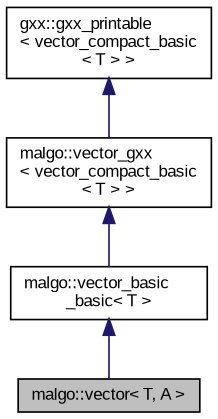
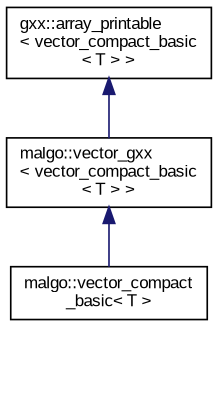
node "gxx::gxx_printable < vector_compact_basic < T > >": label "gxx::gxx_printable < vector_compact_basic < T > >" -> "gxx::array_printable < vector_compact_basic < T > >"
node "malgo::vector_basic _basic< T >": label "malgo::vector_basic _basic< T >" -> "malgo::vector_compact _basic< T >"
node "malgo::vector< T, A >": removed
